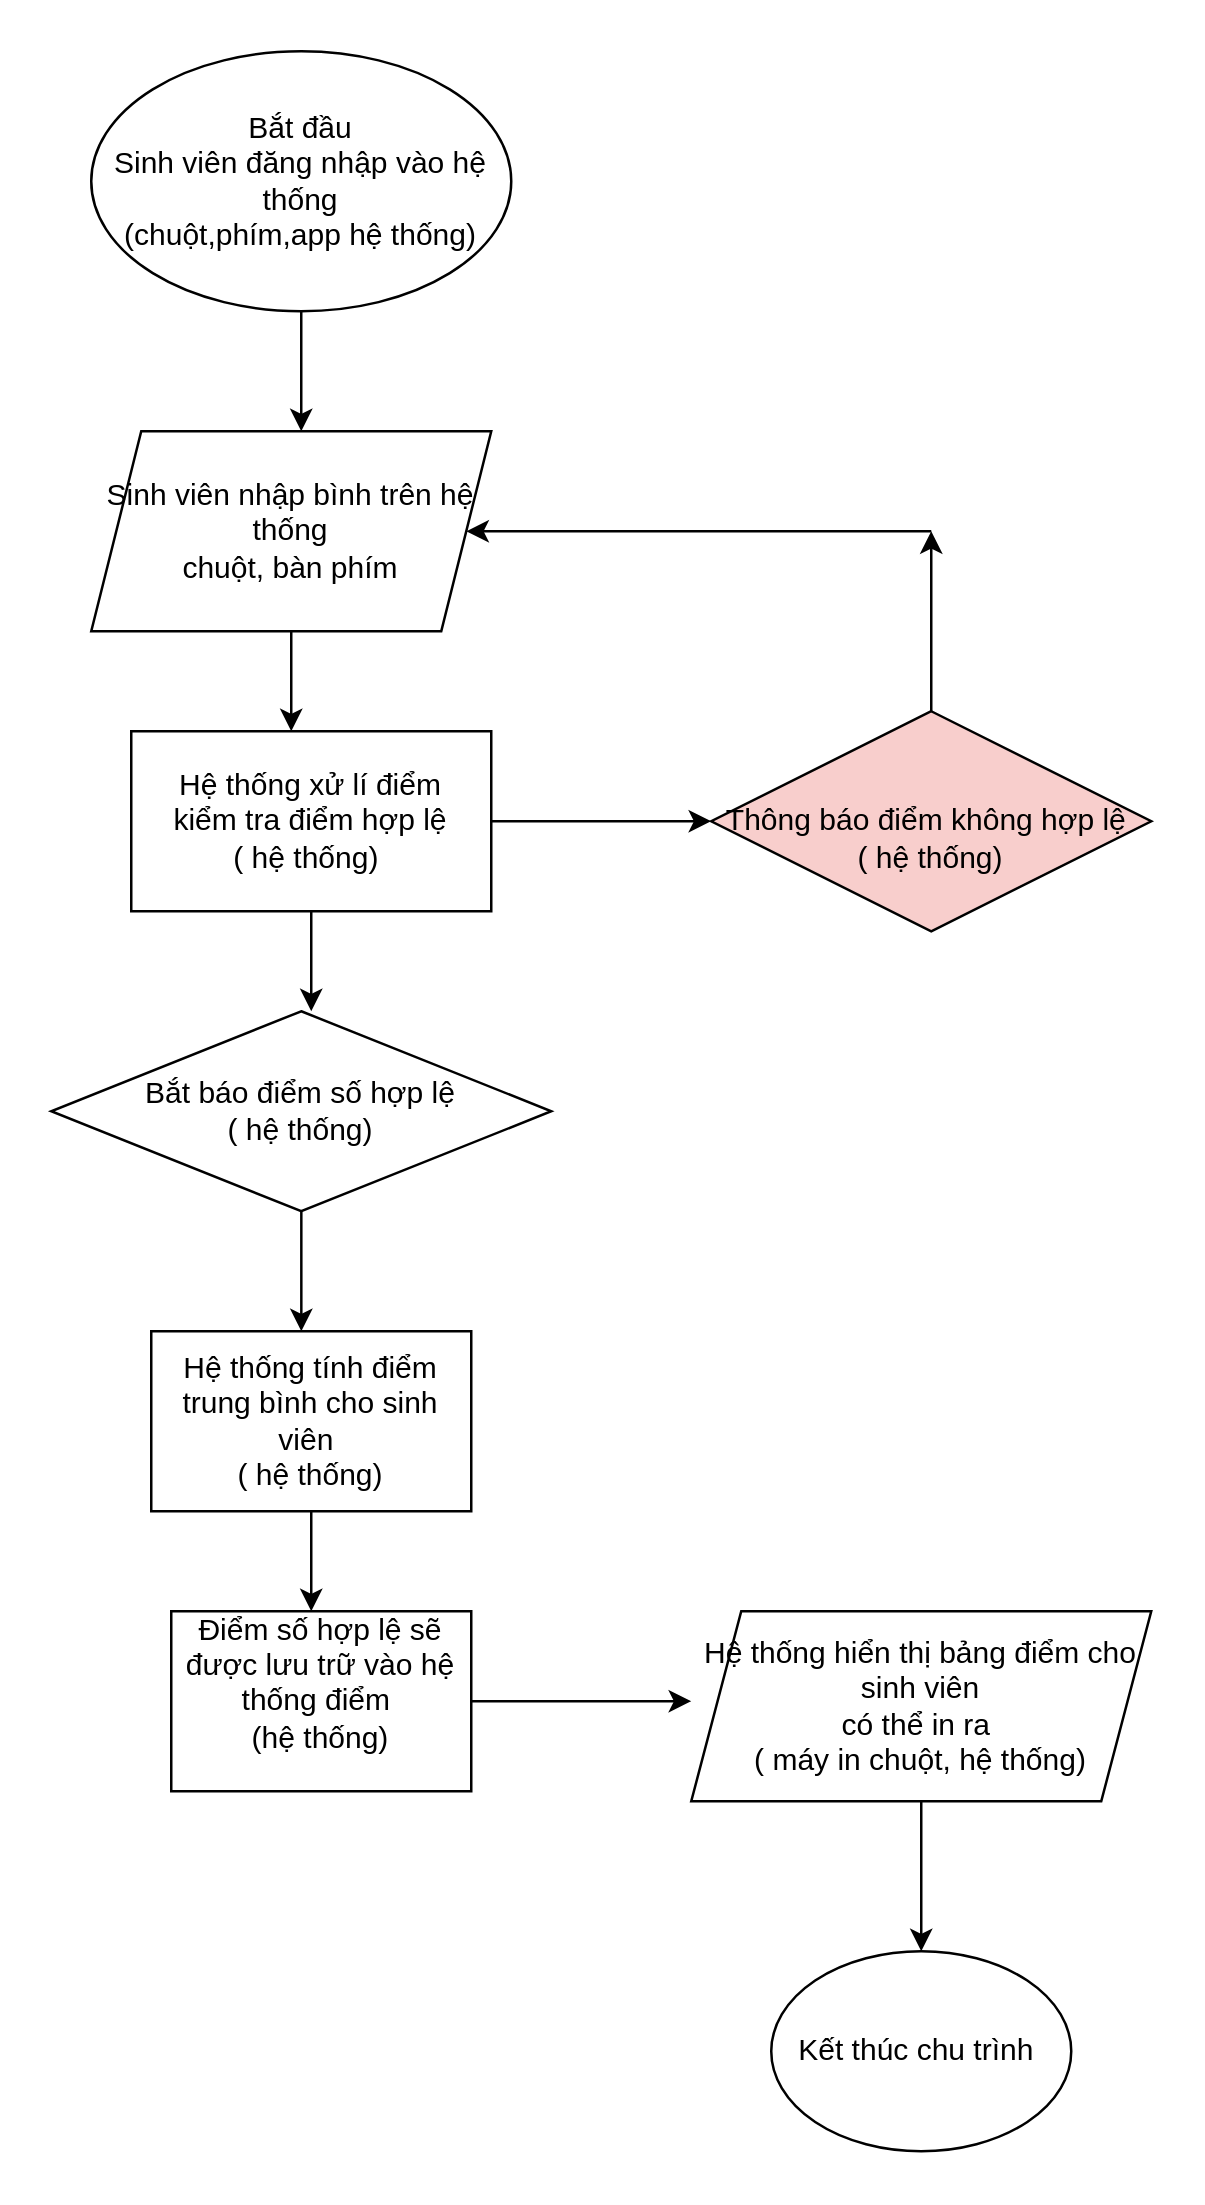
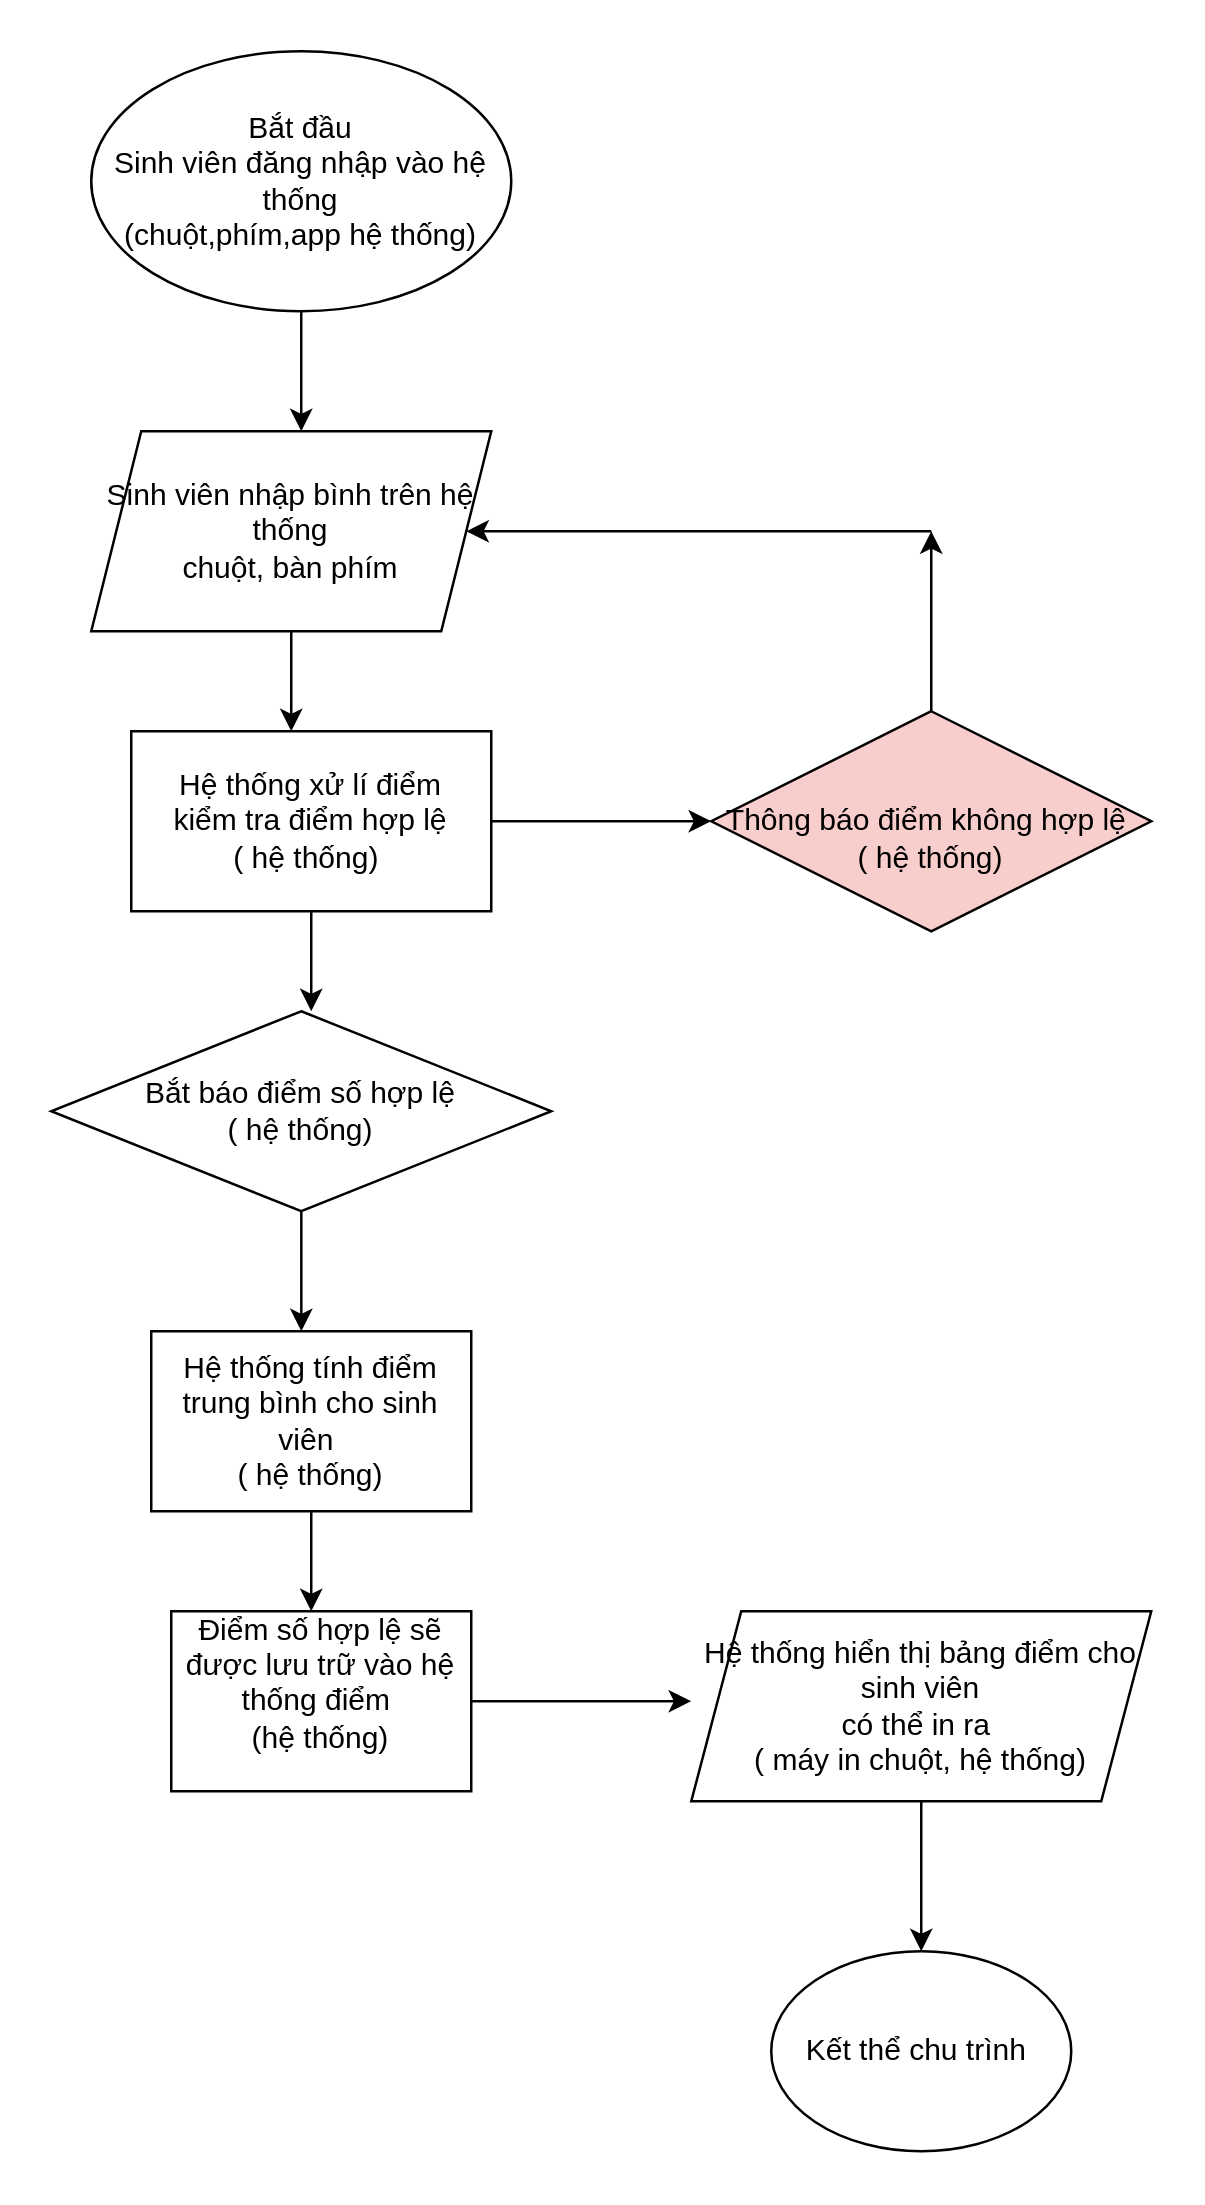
node "Kết thúc chu trình": label "Kết thúc chu trình" -> "Kết thể chu trình"
